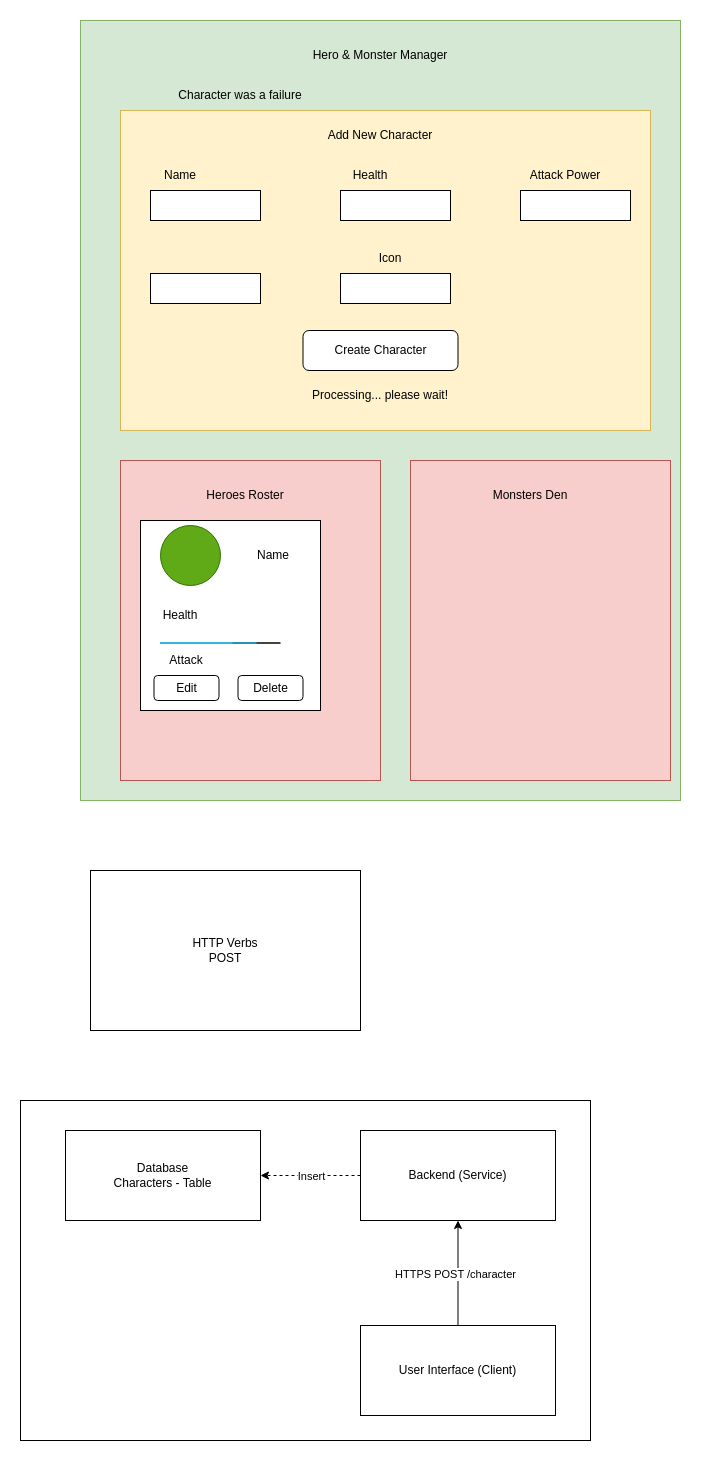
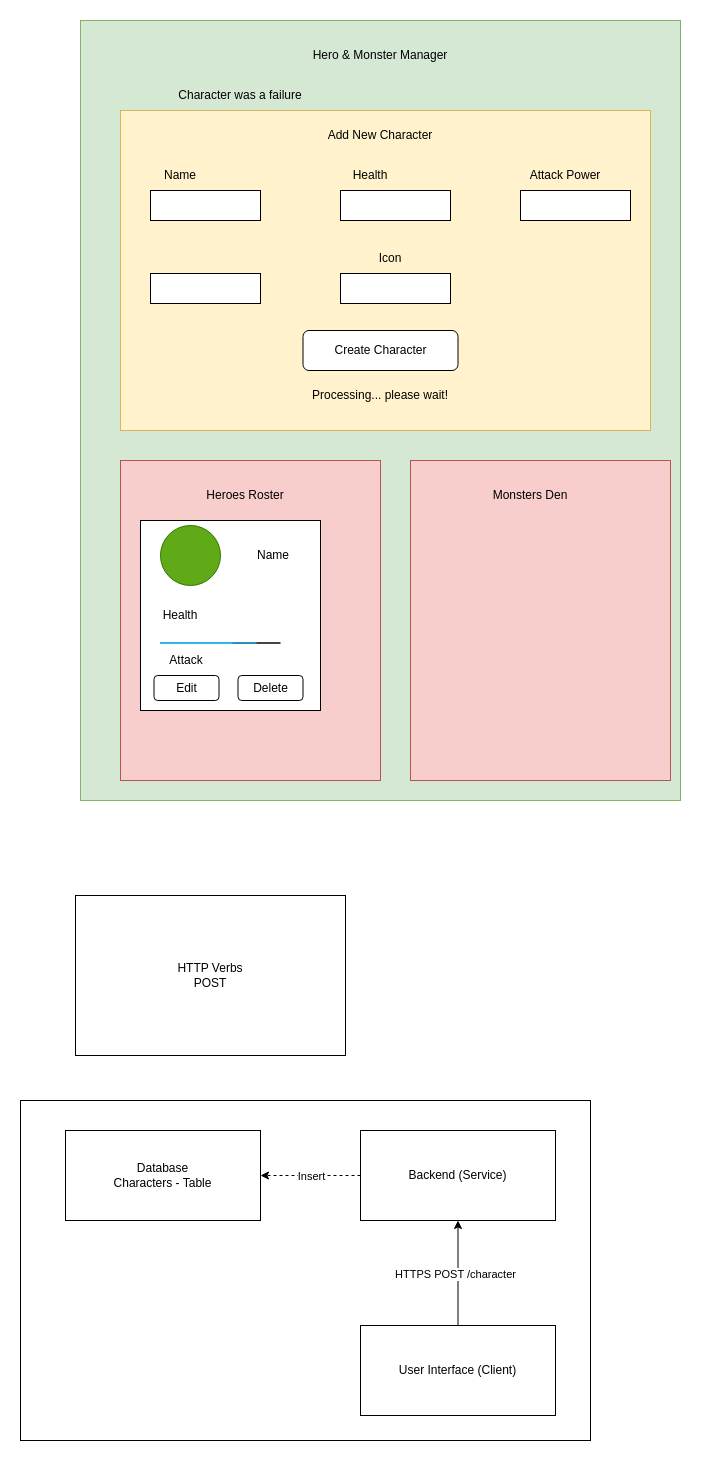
node "HTTP Verbs POST": moved (226, 951) -> (211, 976)
